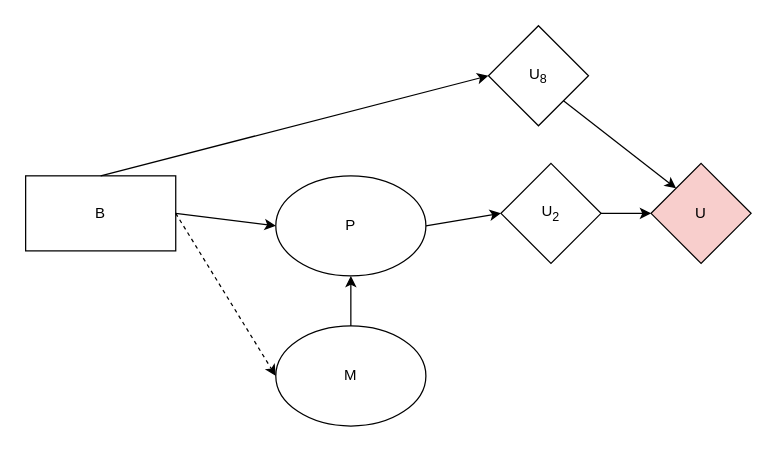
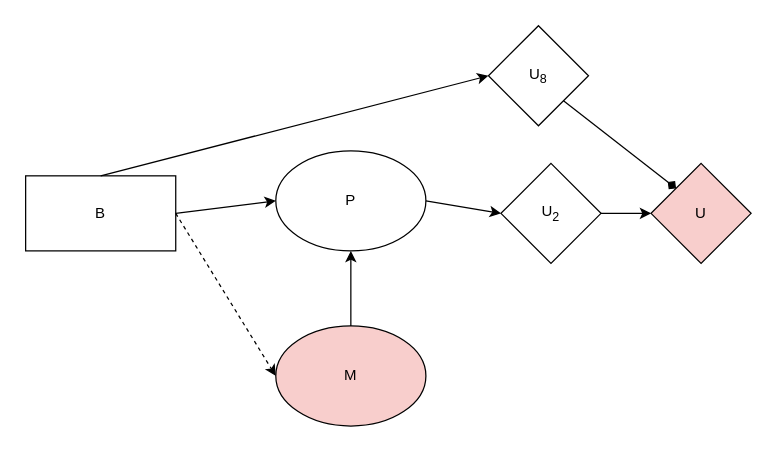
edge "U8" -> "U": arrowhead classic -> diamond
node "P": moved (351, 226) -> (351, 201)
node "M": fillcolor #ffffff -> #f8cecc
